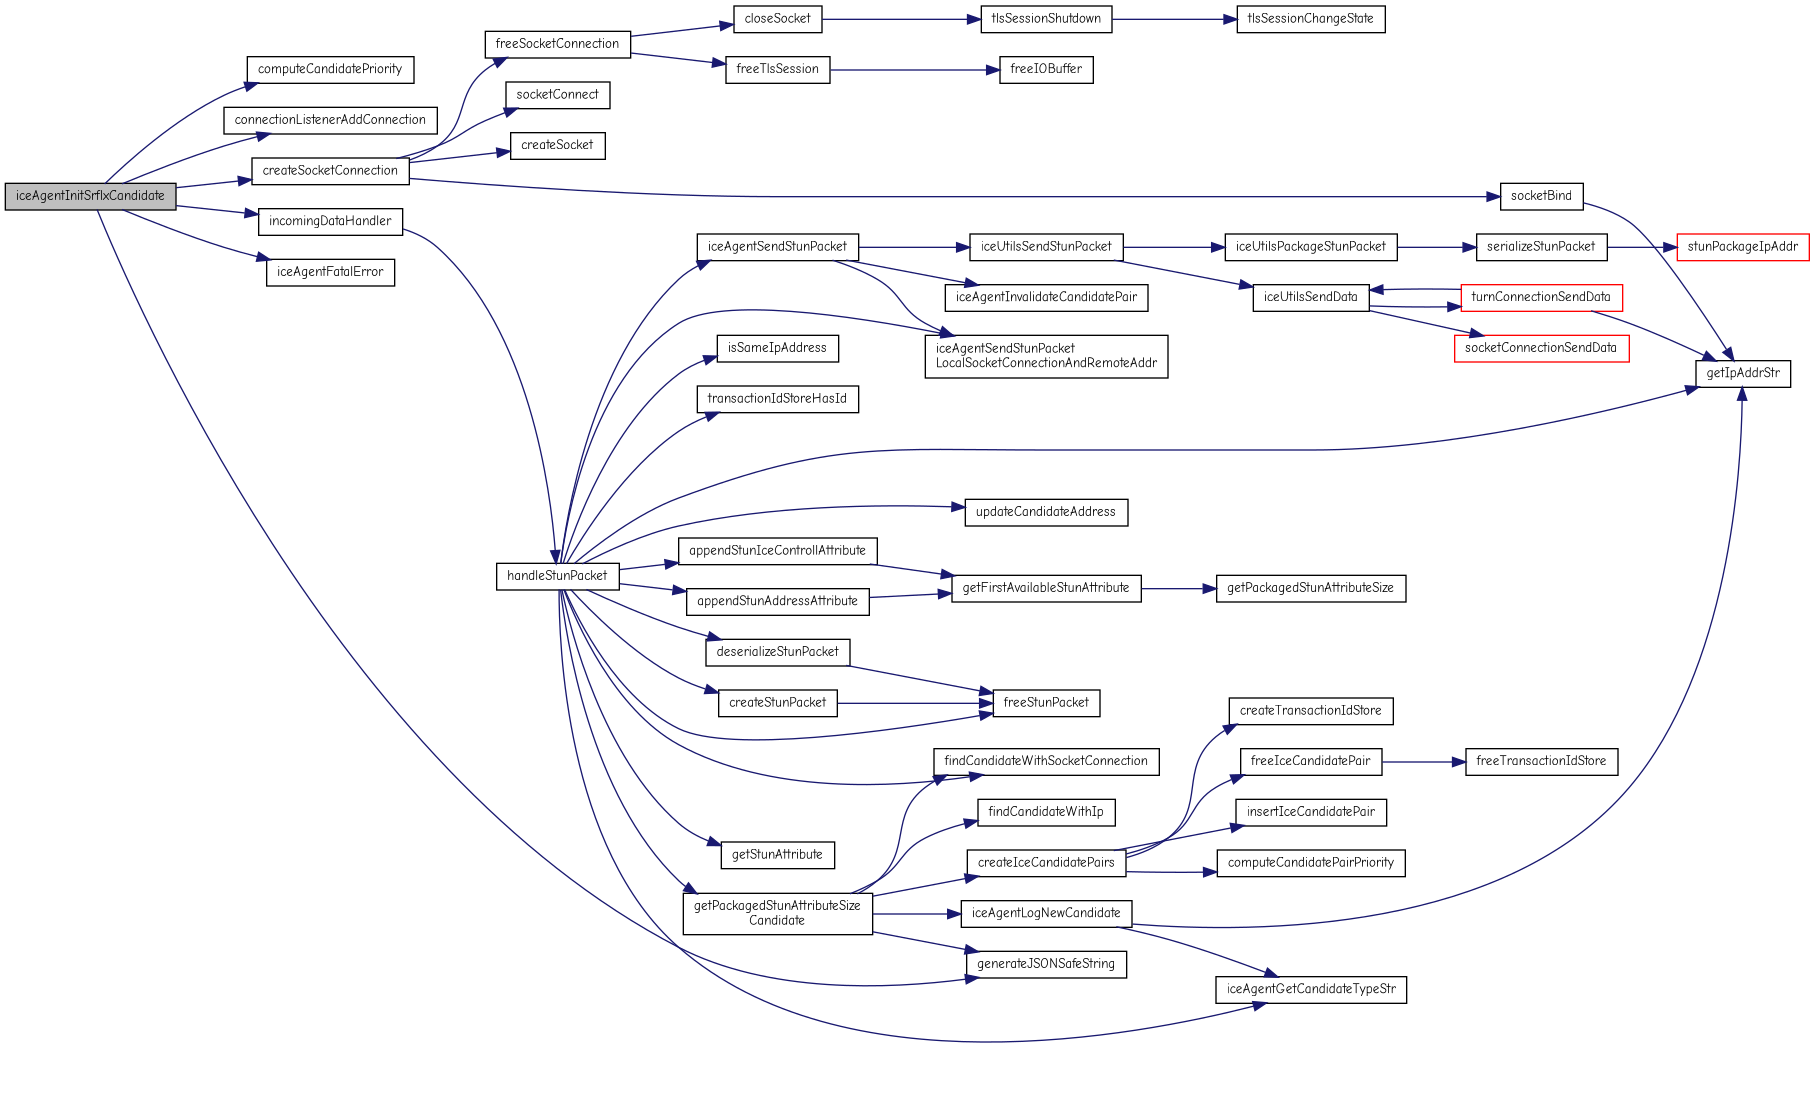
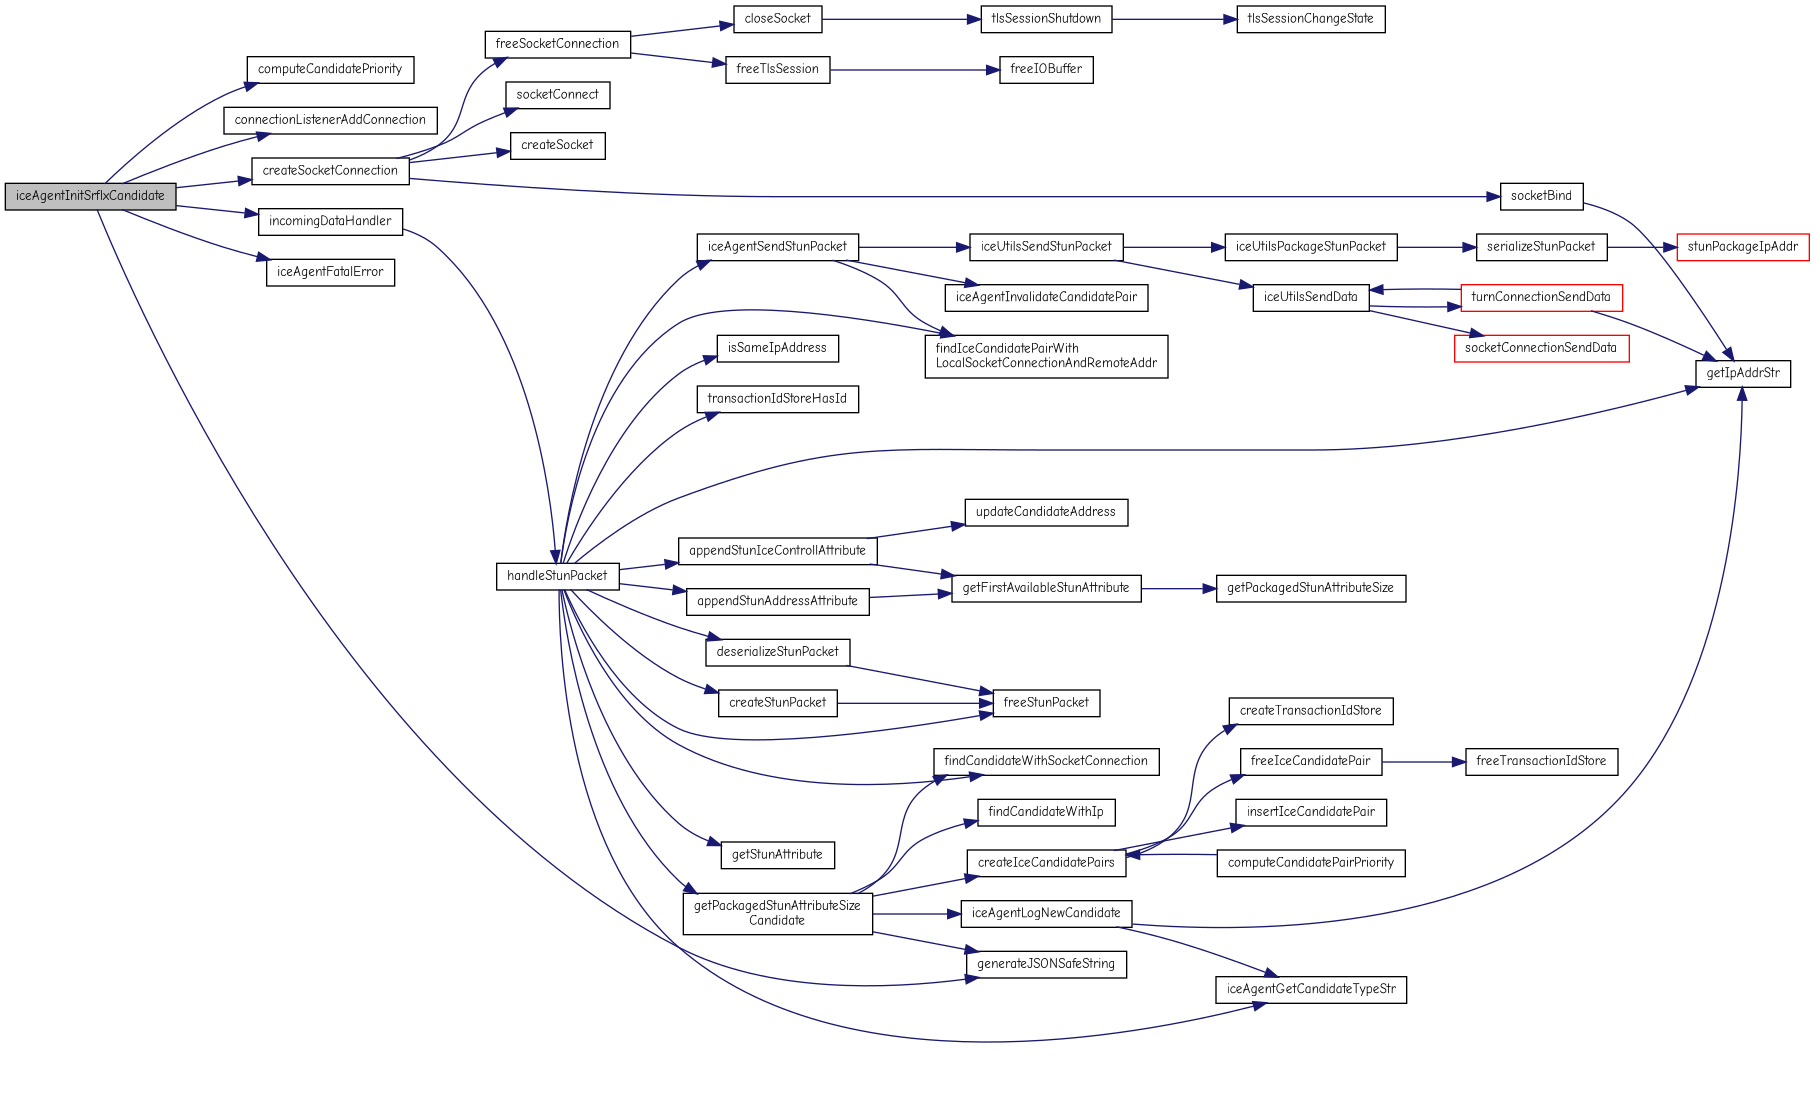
node "iceAgentSendStunPacket LocalSocketConnectionAndRemoteAddr": label "iceAgentSendStunPacket LocalSocketConnectionAndRemoteAddr" -> "findIceCandidatePairWith LocalSocketConnectionAndRemoteAddr"
edge "handleStunPacket" -> "updateCandidateAddress": now "appendStunIceControllAttribute" -> "updateCandidateAddress"
edge "createIceCandidatePairs" -> "computeCandidatePairPriority": reversed
